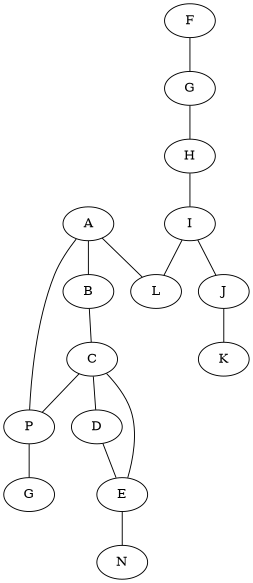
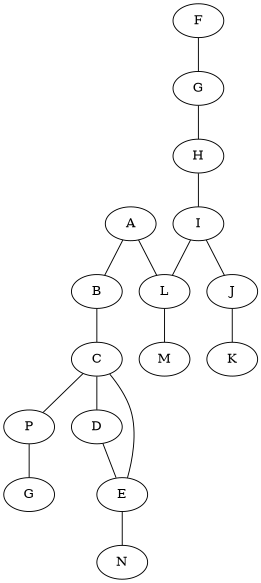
edge "A" -- "P": removed
node "M": added
